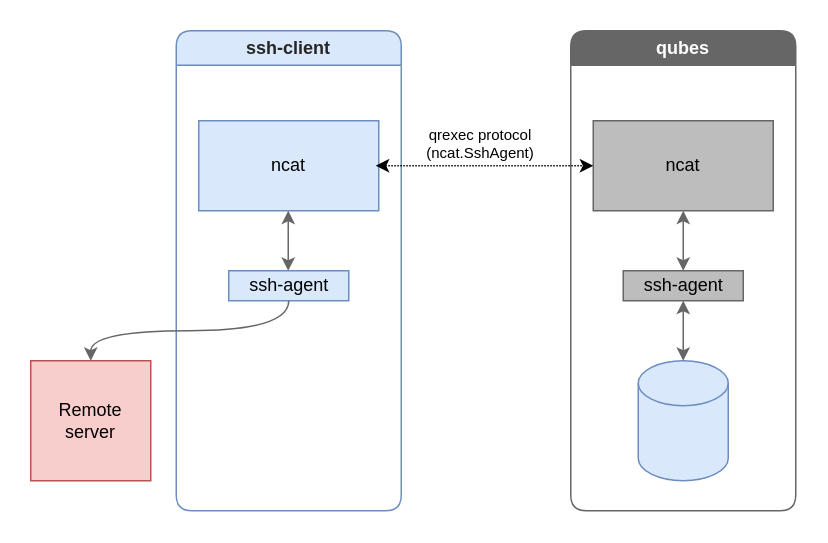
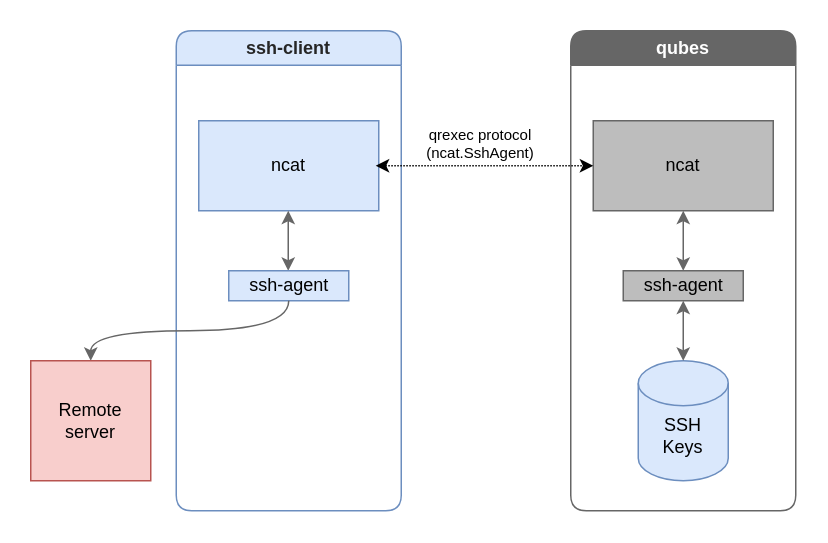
node "SSH Keys": added
